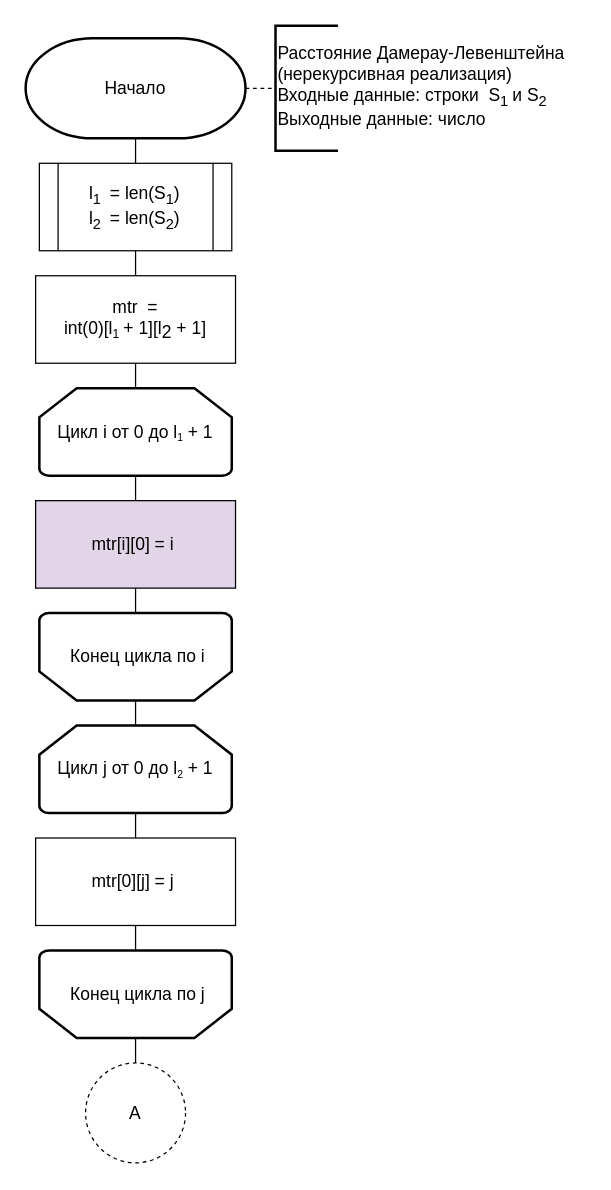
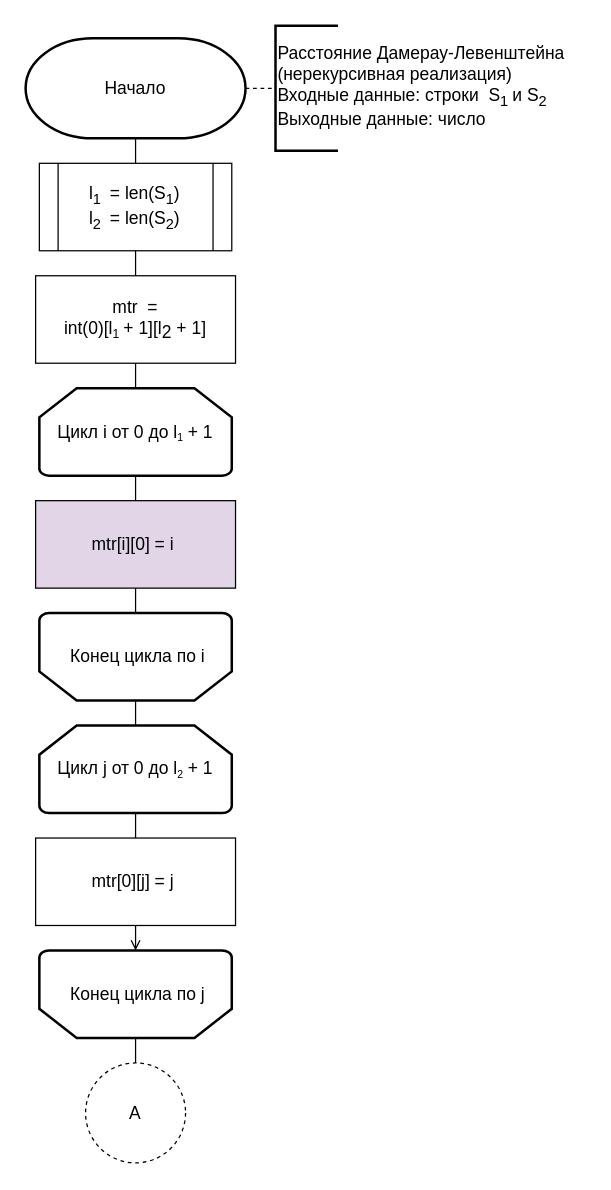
edge "mtr[0][j] = j" -- "Конец цикла по j": arrowhead none -> open
